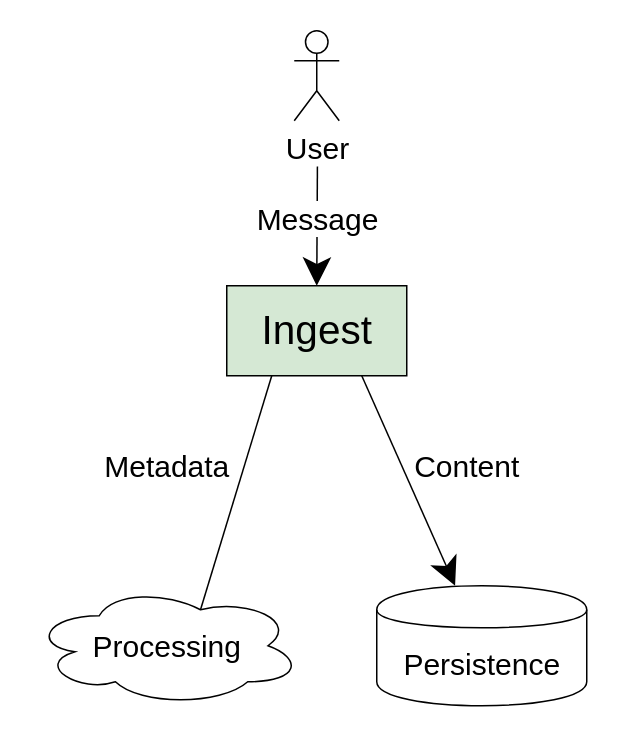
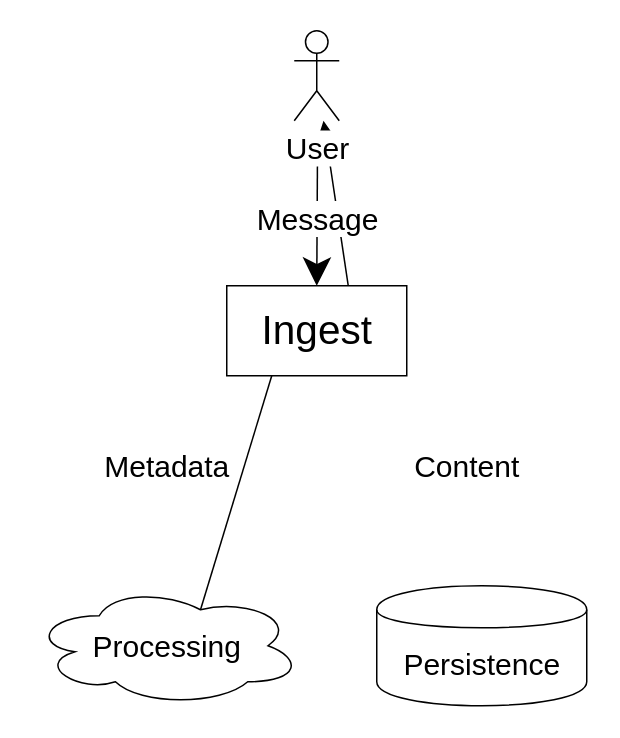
node "Ingest": fillcolor #d5e8d4 -> #ffffff
edge "Ingest" -> "Persistence": now "Ingest" -> "User"
